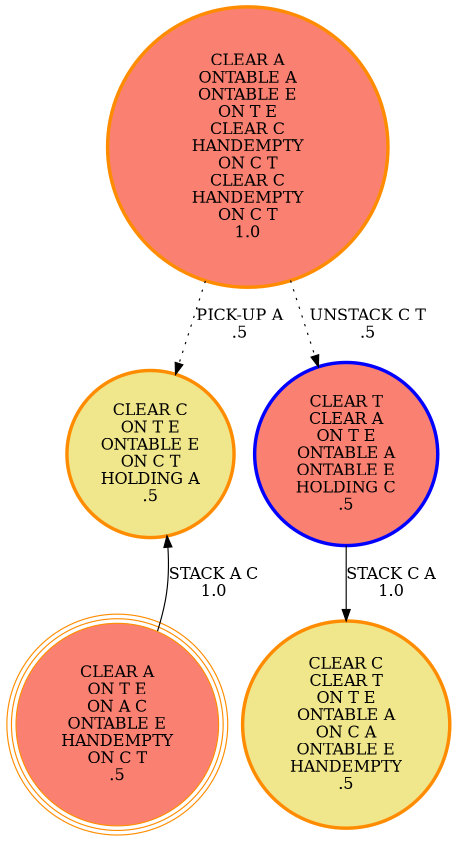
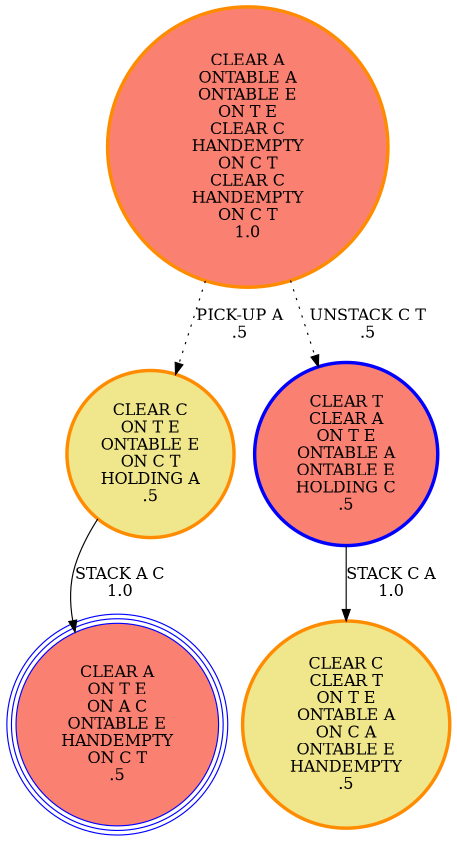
edge "CLEAR A ON T E ON A C ONTABLE E HANDEMPTY ON C T .5" -> "CLEAR C ON T E ONTABLE E ON C T HOLDING A .5": reversed
node "CLEAR A ON T E ON A C ONTABLE E HANDEMPTY ON C T .5": color darkorange -> blue
